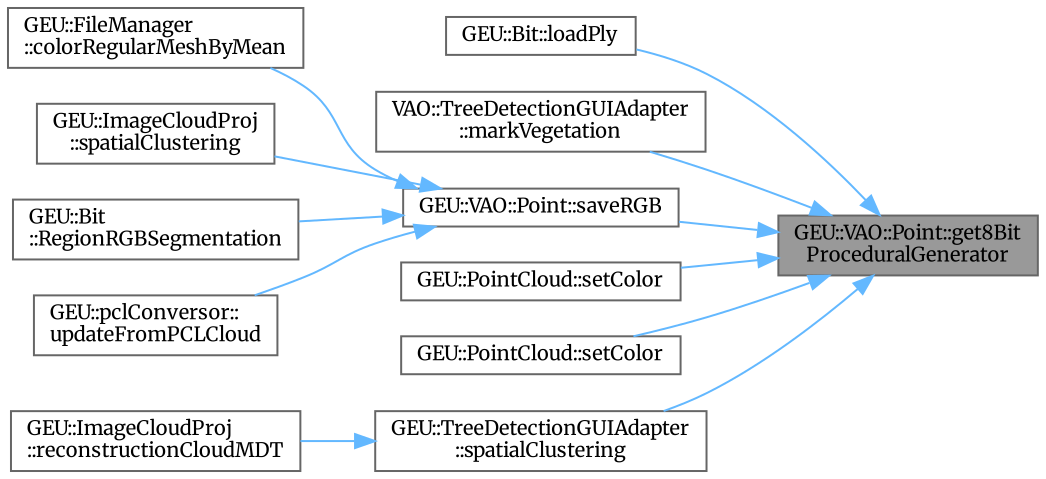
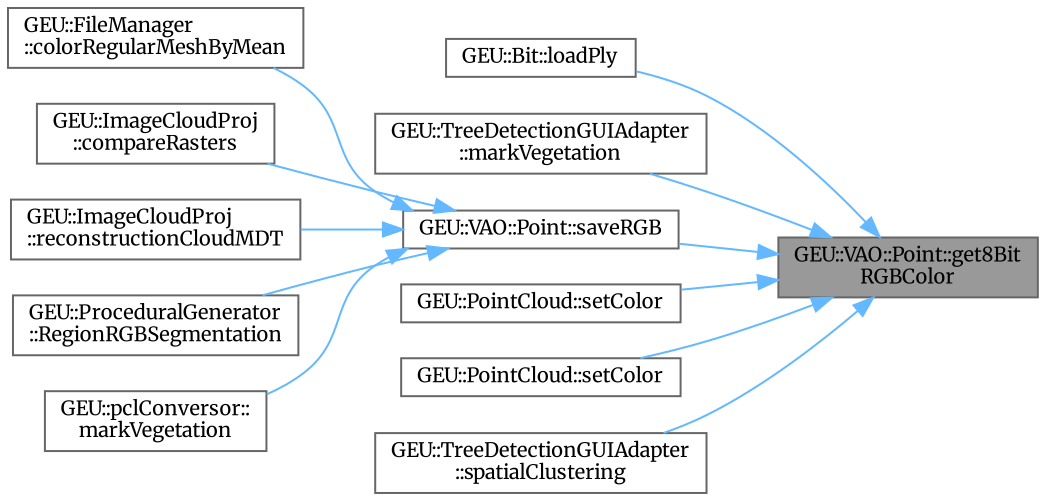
node "VAO::TreeDetectionGUIAdapter ::markVegetation": label "VAO::TreeDetectionGUIAdapter ::markVegetation" -> "GEU::TreeDetectionGUIAdapter ::markVegetation"
node "GEU::ImageCloudProj ::spatialClustering": label "GEU::ImageCloudProj ::spatialClustering" -> "GEU::ImageCloudProj ::compareRasters"
node "GEU::Bit ::RegionRGBSegmentation": label "GEU::Bit ::RegionRGBSegmentation" -> "GEU::ProceduralGenerator ::RegionRGBSegmentation"
node "GEU::VAO::Point::get8Bit ProceduralGenerator": label "GEU::VAO::Point::get8Bit ProceduralGenerator" -> "GEU::VAO::Point::get8Bit RGBColor"
node "GEU::pclConversor:: updateFromPCLCloud": label "GEU::pclConversor:: updateFromPCLCloud" -> "GEU::pclConversor:: markVegetation"
edge "GEU::ImageCloudProj ::reconstructionCloudMDT" -> "GEU::TreeDetectionGUIAdapter ::spatialClustering": now "GEU::ImageCloudProj ::reconstructionCloudMDT" -> "GEU::VAO::Point::saveRGB"
